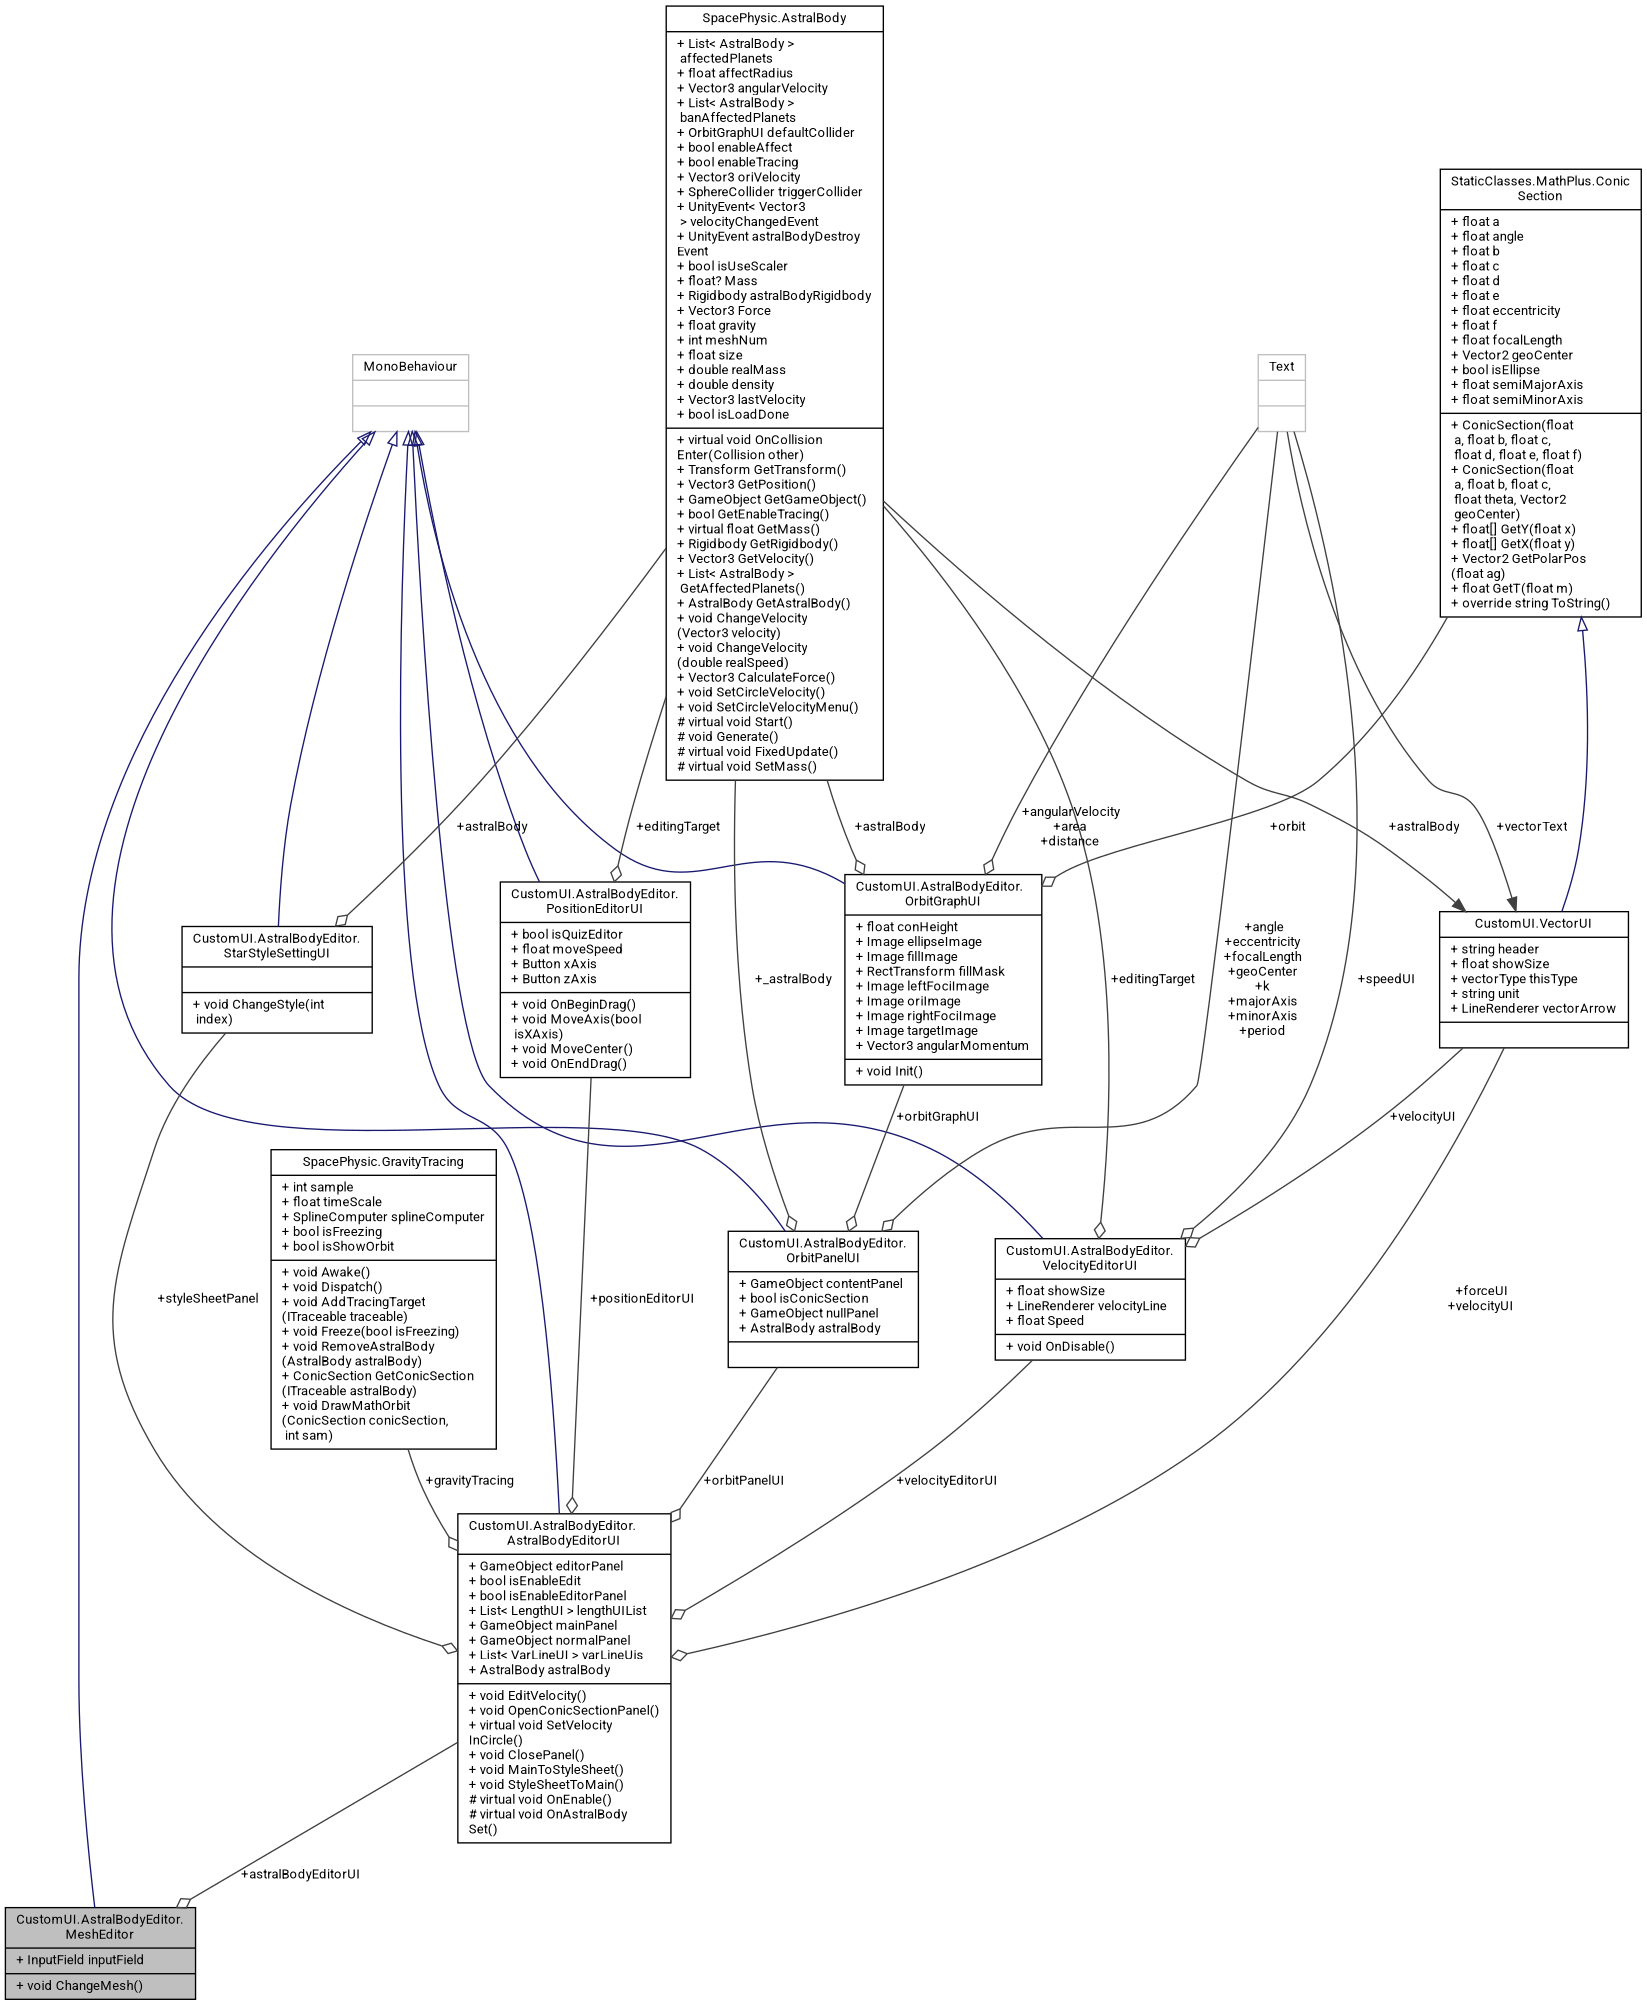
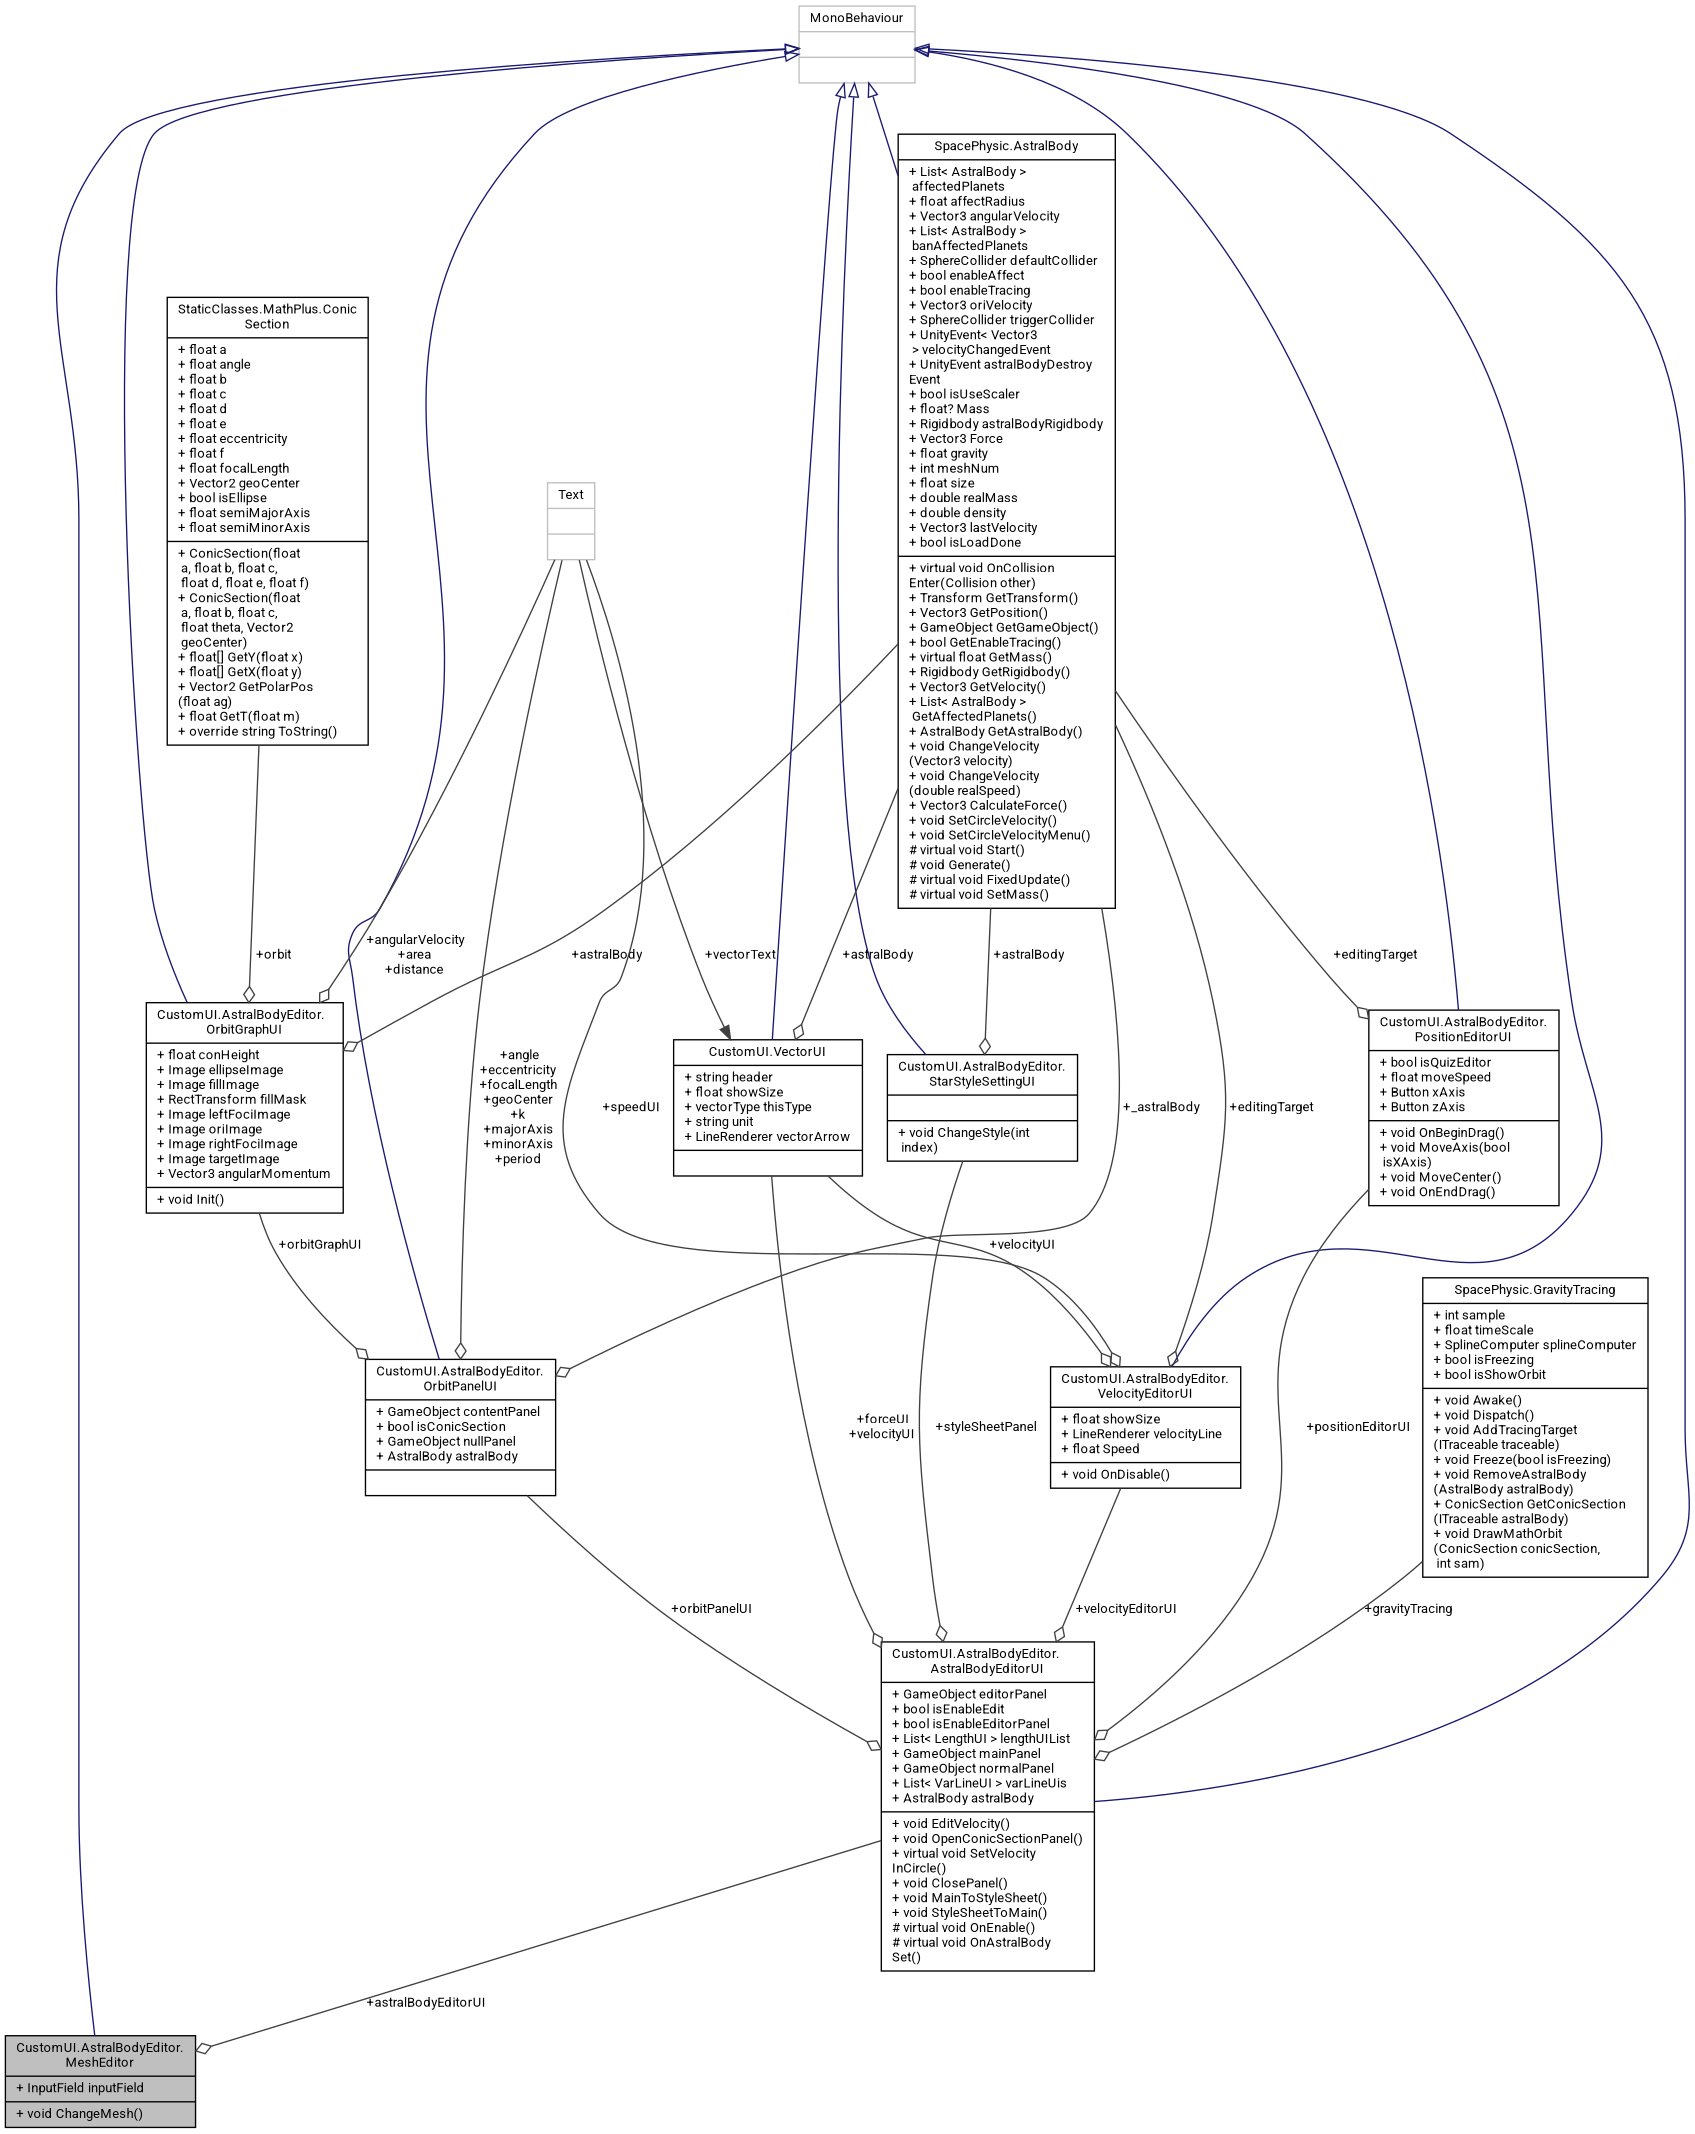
node "SpacePhysic.AstralBody": text "+ OrbitGraphUI defaultCollider" -> "+ SphereCollider defaultCollider"
edge "SpacePhysic.AstralBody" -> "MonoBehaviour": added
edge "SpacePhysic.AstralBody" -> "CustomUI.VectorUI": arrowhead normal -> odiamond
edge "CustomUI.VectorUI" -> "StaticClasses.MathPlus.Conic": now "CustomUI.VectorUI" -> "MonoBehaviour"
